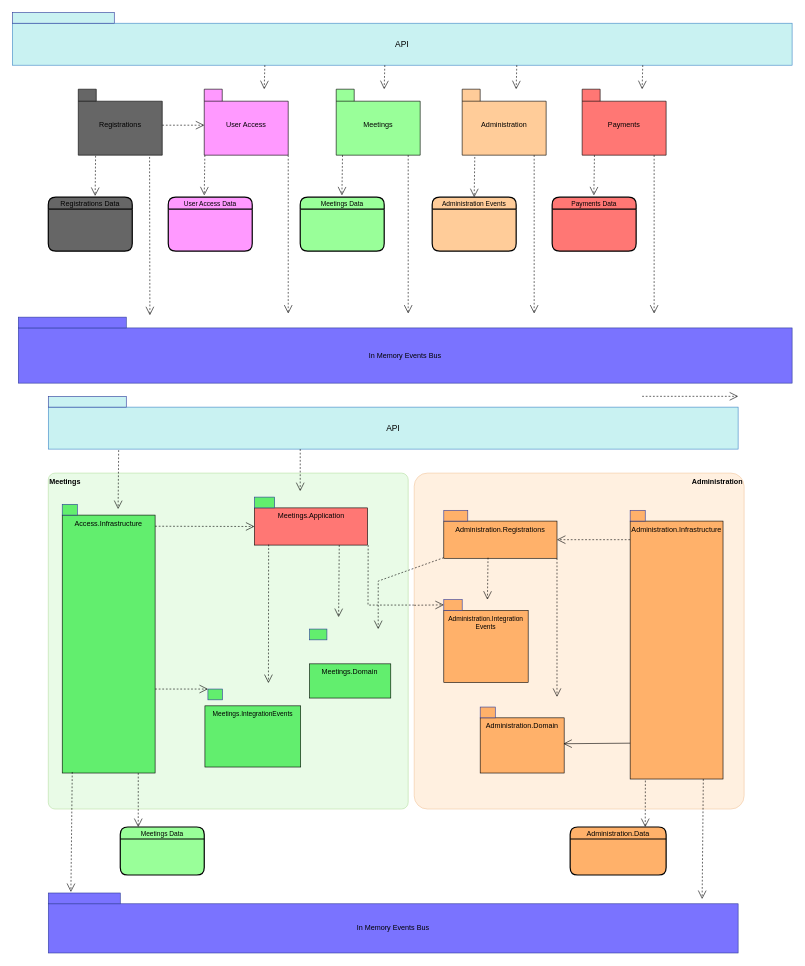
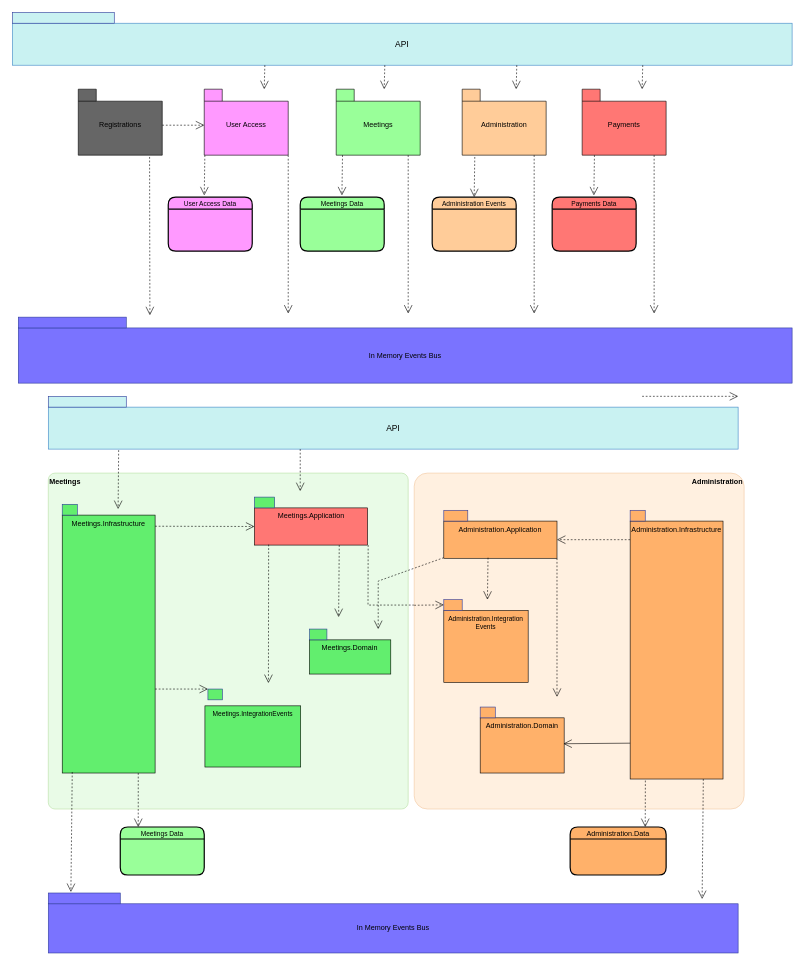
edge "Registrations" -> "Registrations Data": removed
node "Registrations Data": removed
node "Access.Infrastructure": label "Access.Infrastructure" -> "Meetings.Infrastructure"
node "Administration.Registrations": label "Administration.Registrations" -> "Administration.Application"
node "Meetings.Domain": moved (350, 681) -> (350, 657)
